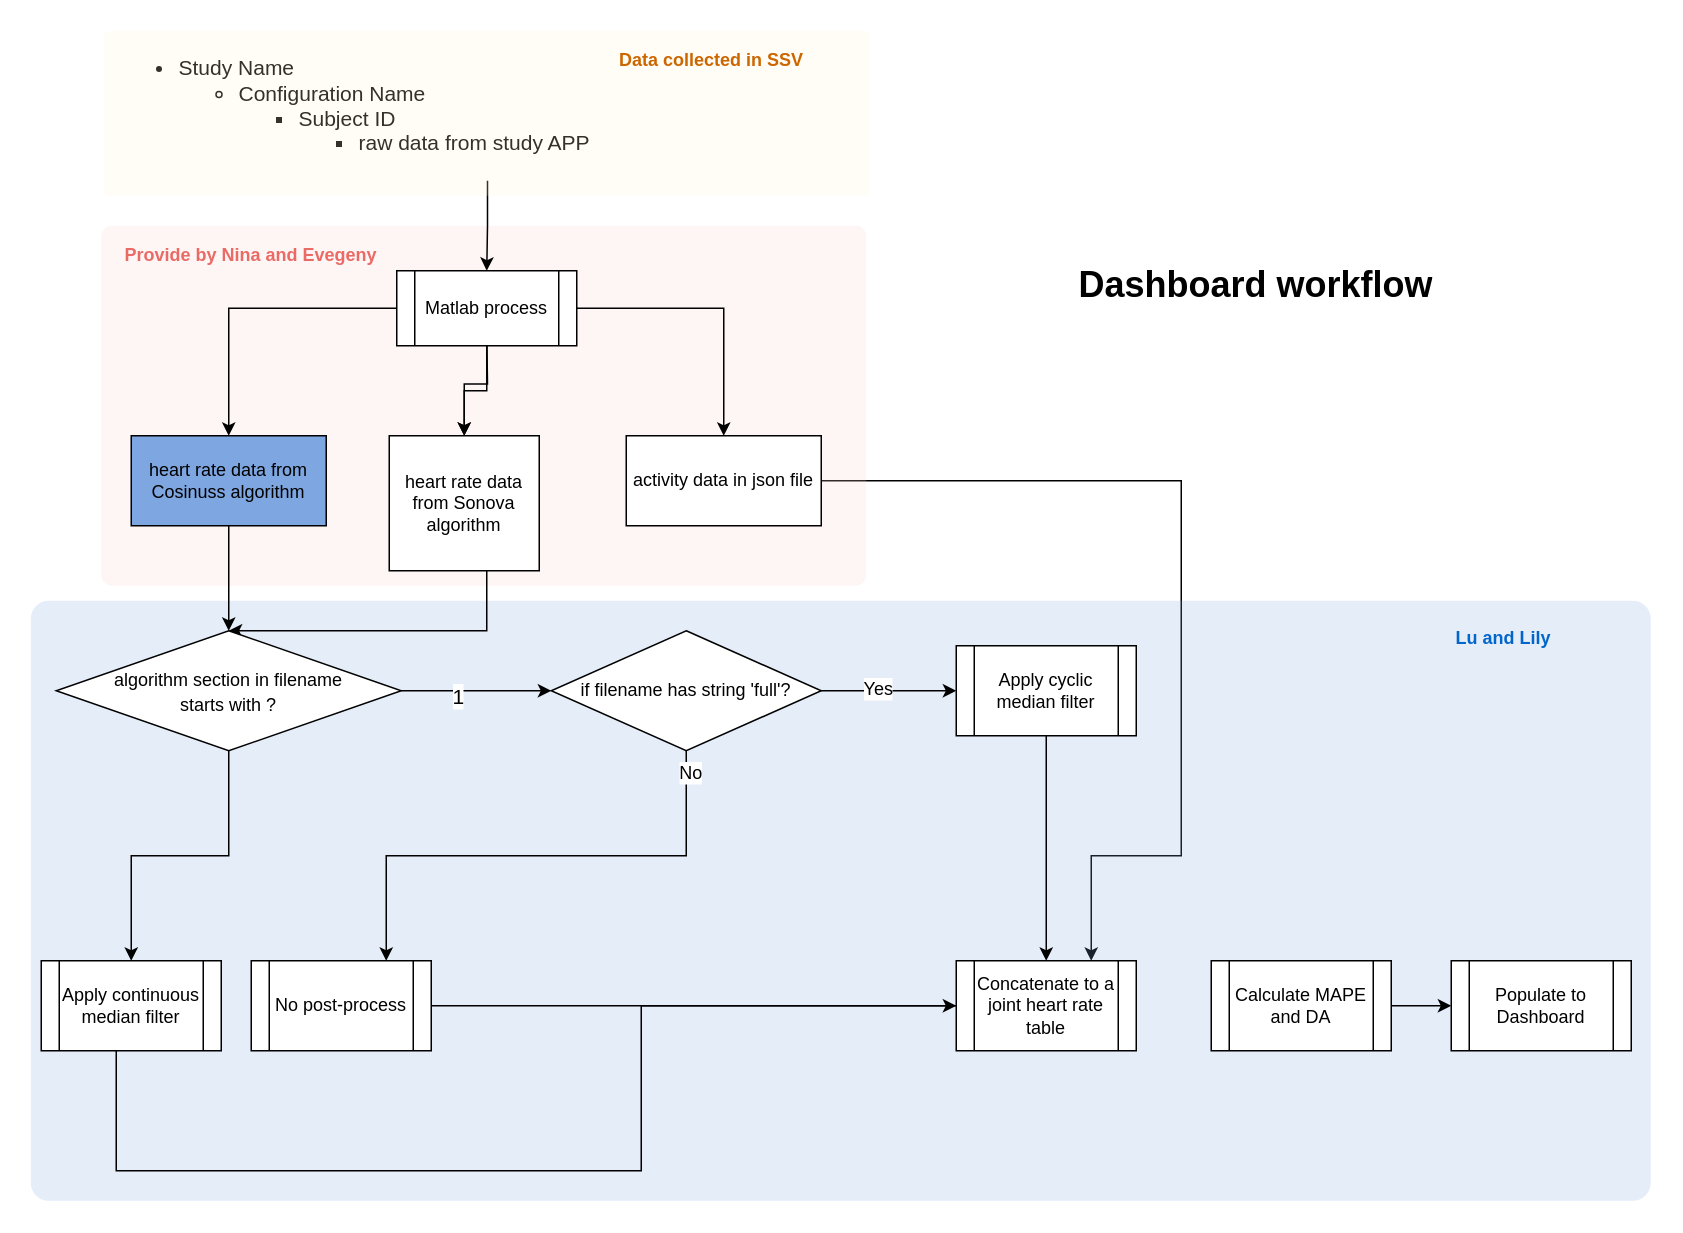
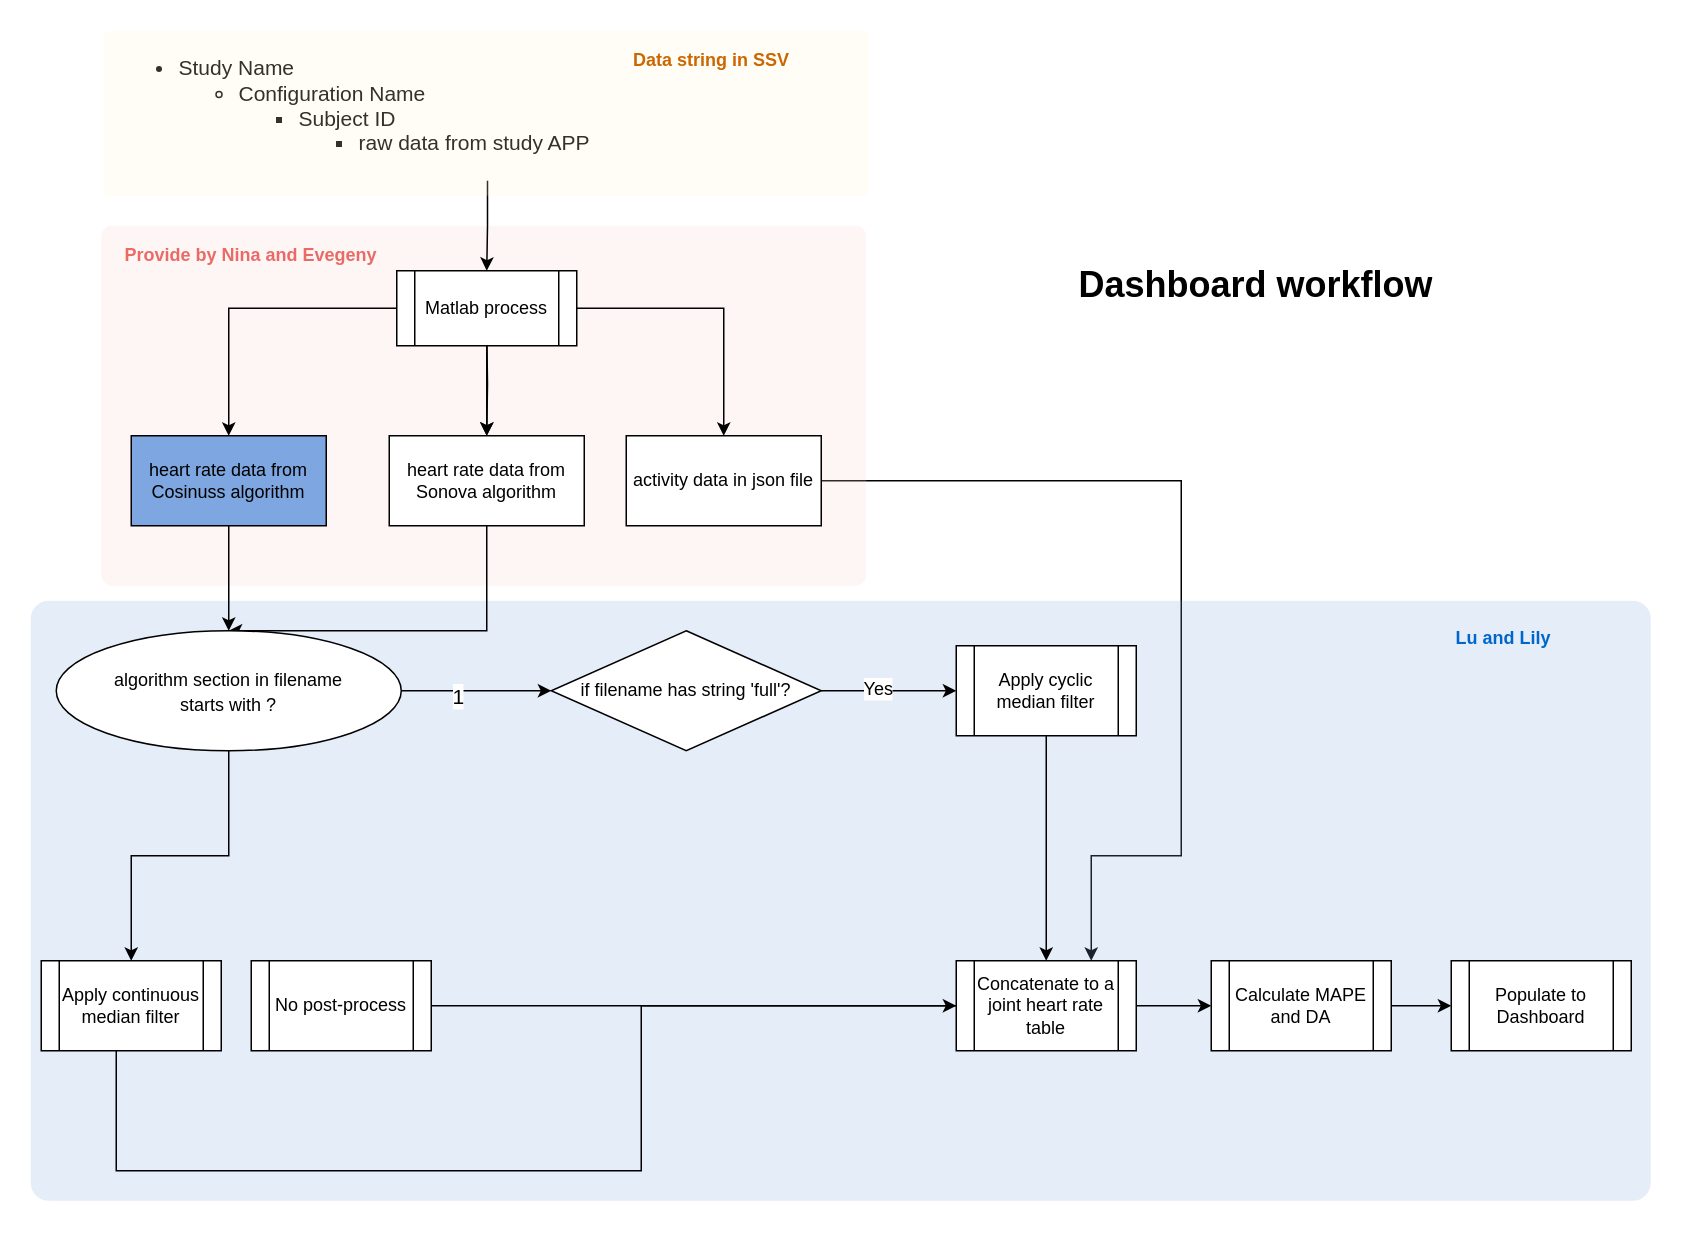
node "Data collected in SSV": label "Data collected in SSV" -> "Data string in SSV"
node "heart rate data from Sonova algorithm": size 150x135 -> 195x90
node "algorithm section in filename starts with ?": shape diamond -> ellipse
edge "if filename has string 'full'?" -> "No post-process": removed, label "No"
edge "Concatenate to a joint heart rate table" -> "Calculate MAPE and DA": added
